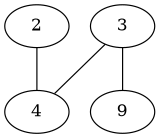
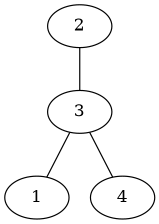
edge "2" -- "4": now "2" -- "3"
node "9": label "9" -> "1"
